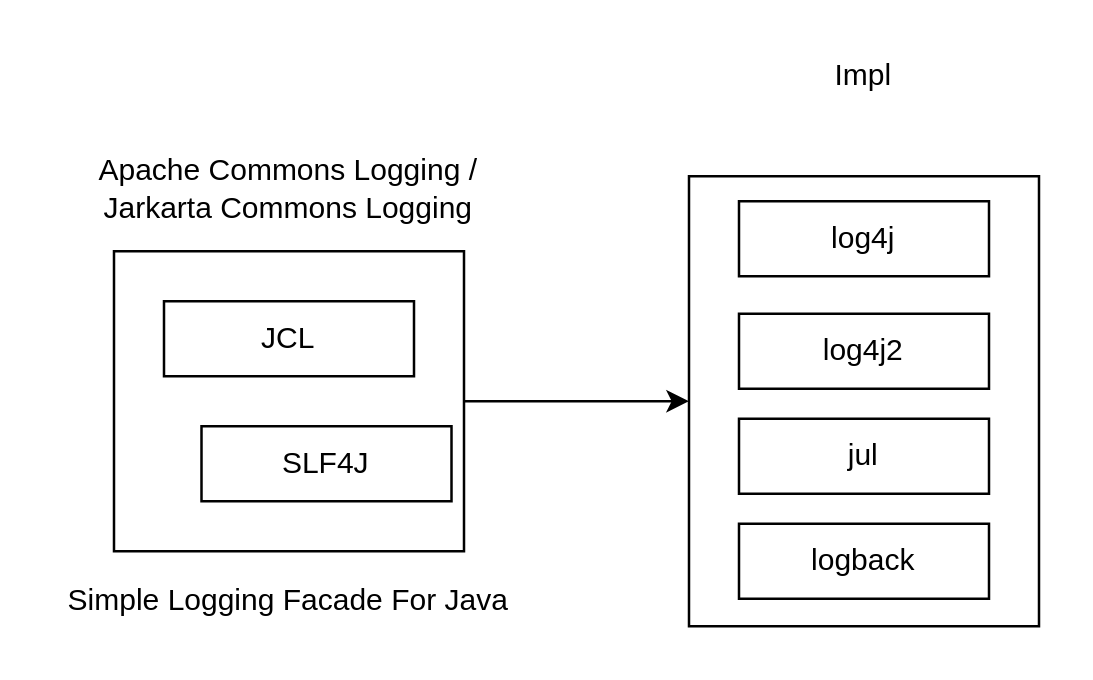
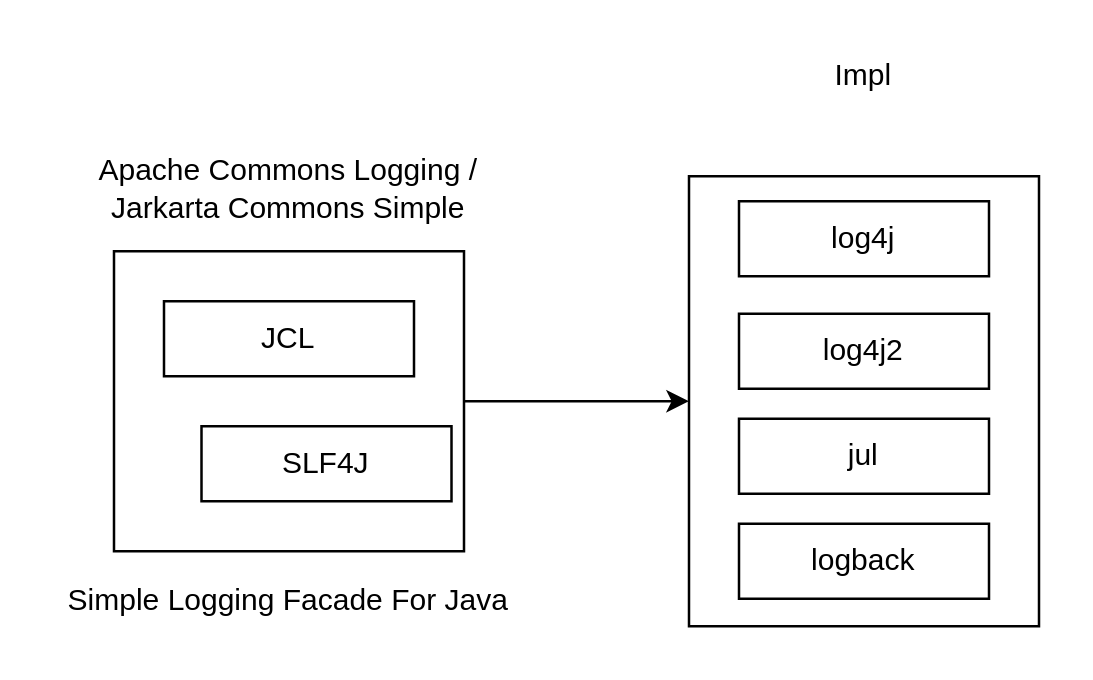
node "Apache Commons Logging / Jarkarta Commons Logging": label "Apache Commons Logging / Jarkarta Commons Logging" -> "Apache Commons Logging / Jarkarta Commons Simple"
